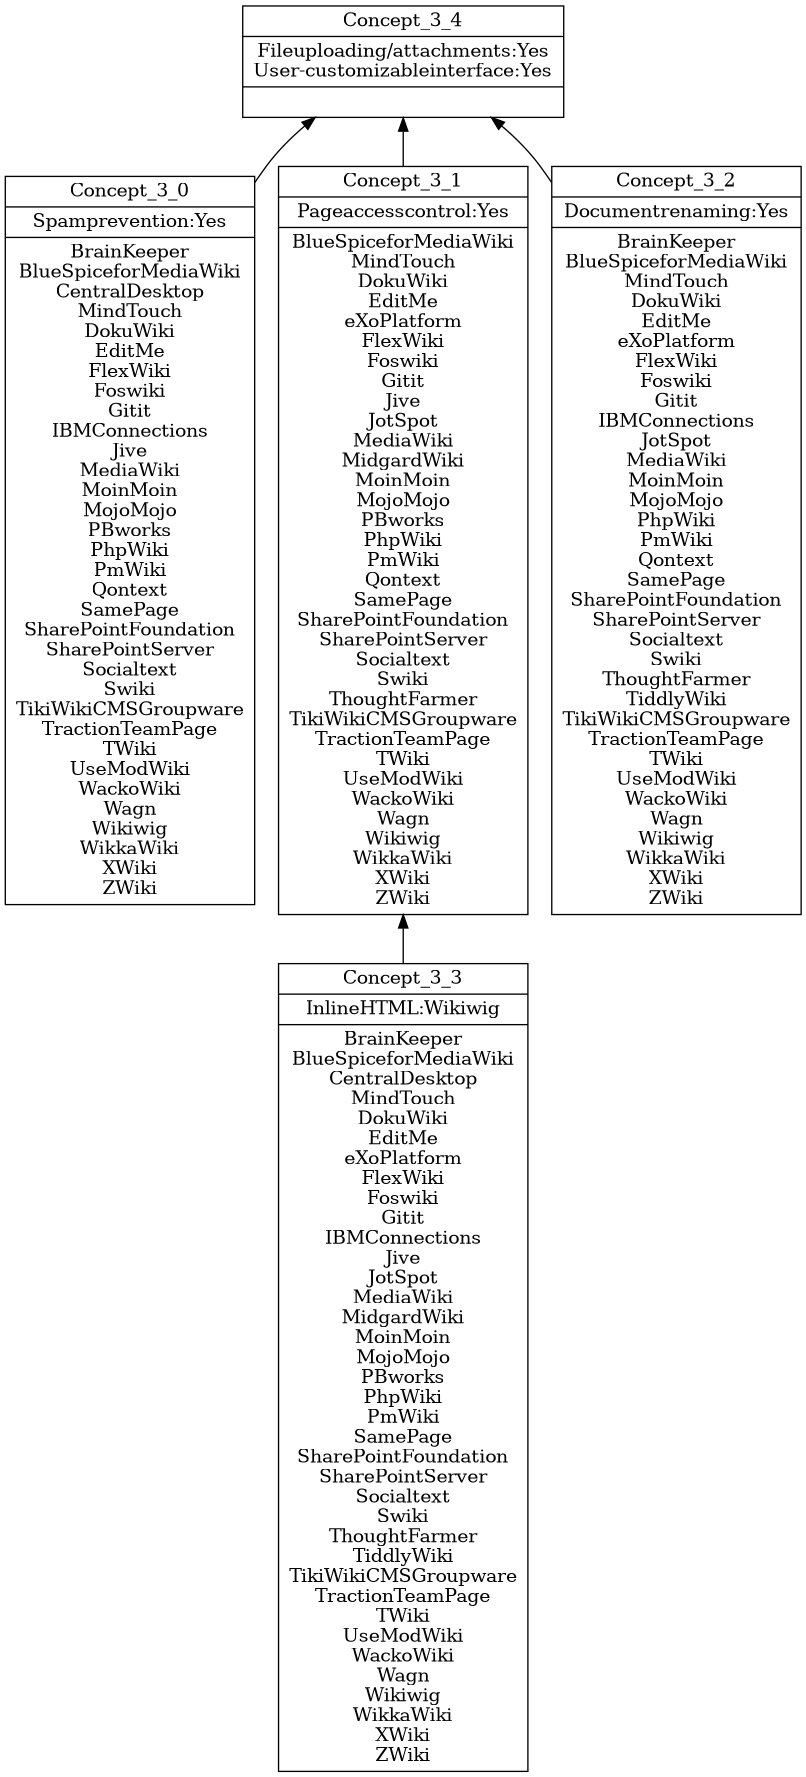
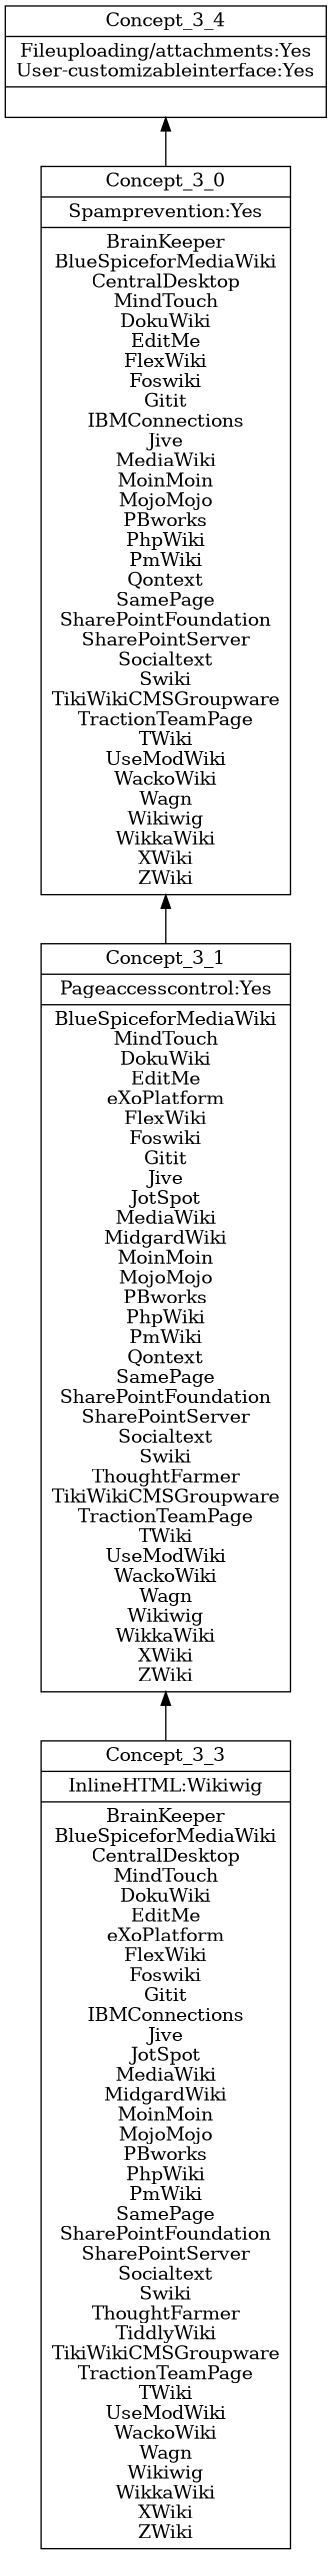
edge "Concept_3_1" -> "Concept_3_4": now "Concept_3_1" -> "Concept_3_0"
node "Concept_3_2": removed
